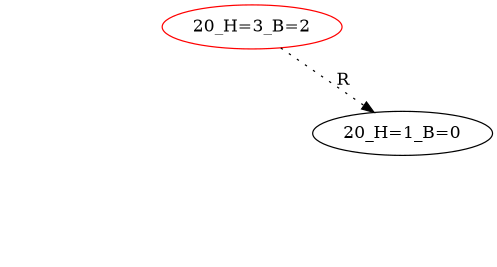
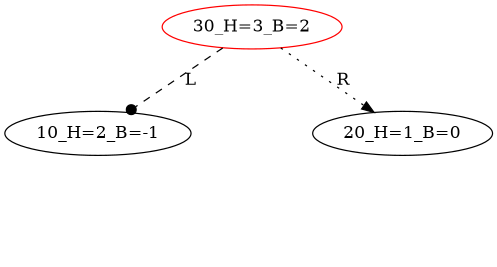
node "20_H=3_B=2": label "20_H=3_B=2" -> "30_H=3_B=2"
node "10_H=2_B=-1": added
